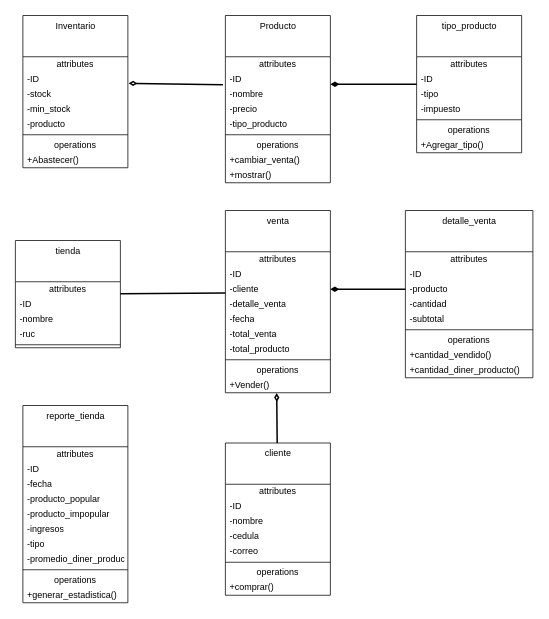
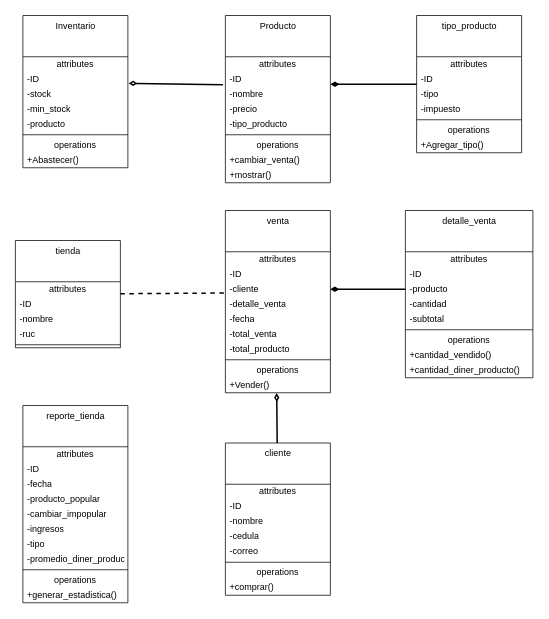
edge "tienda" -- "-detalle_venta": style solid -> dashed
node "-producto_impopular": label "-producto_impopular" -> "-cambiar_impopular"
